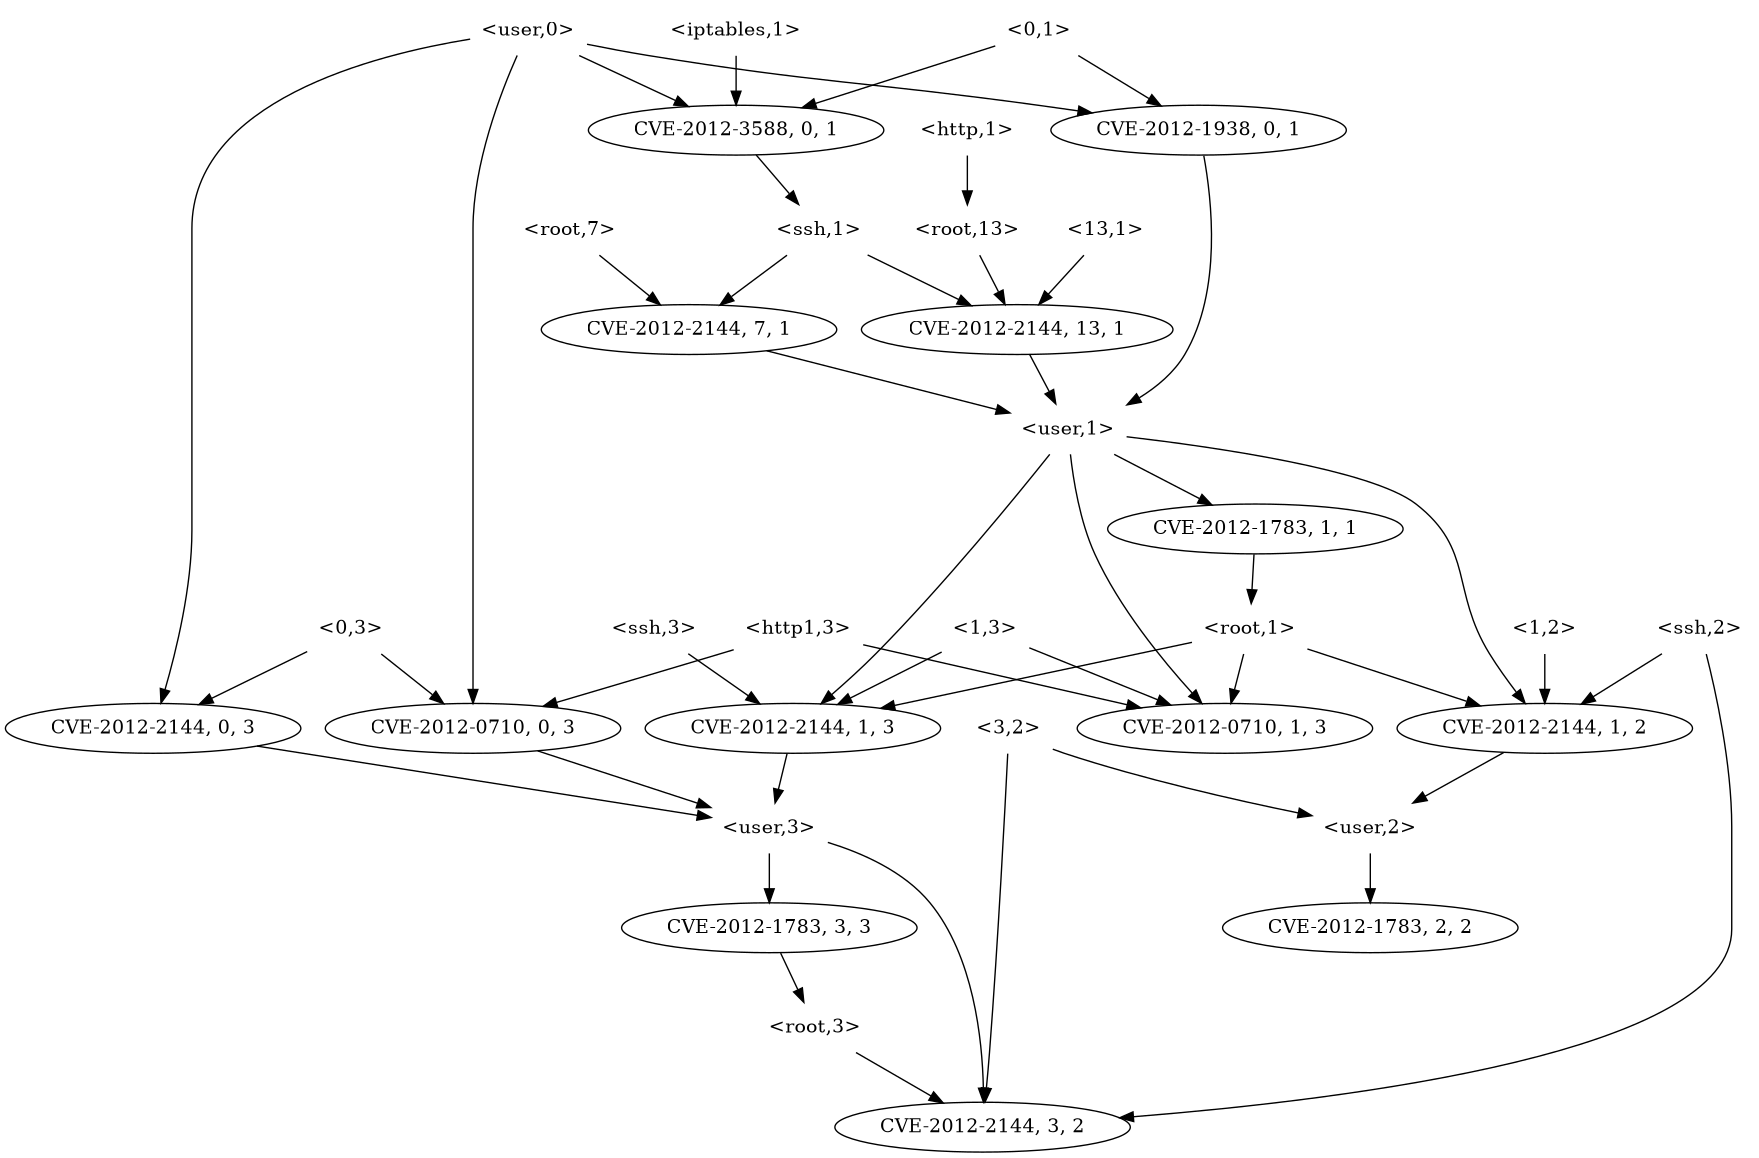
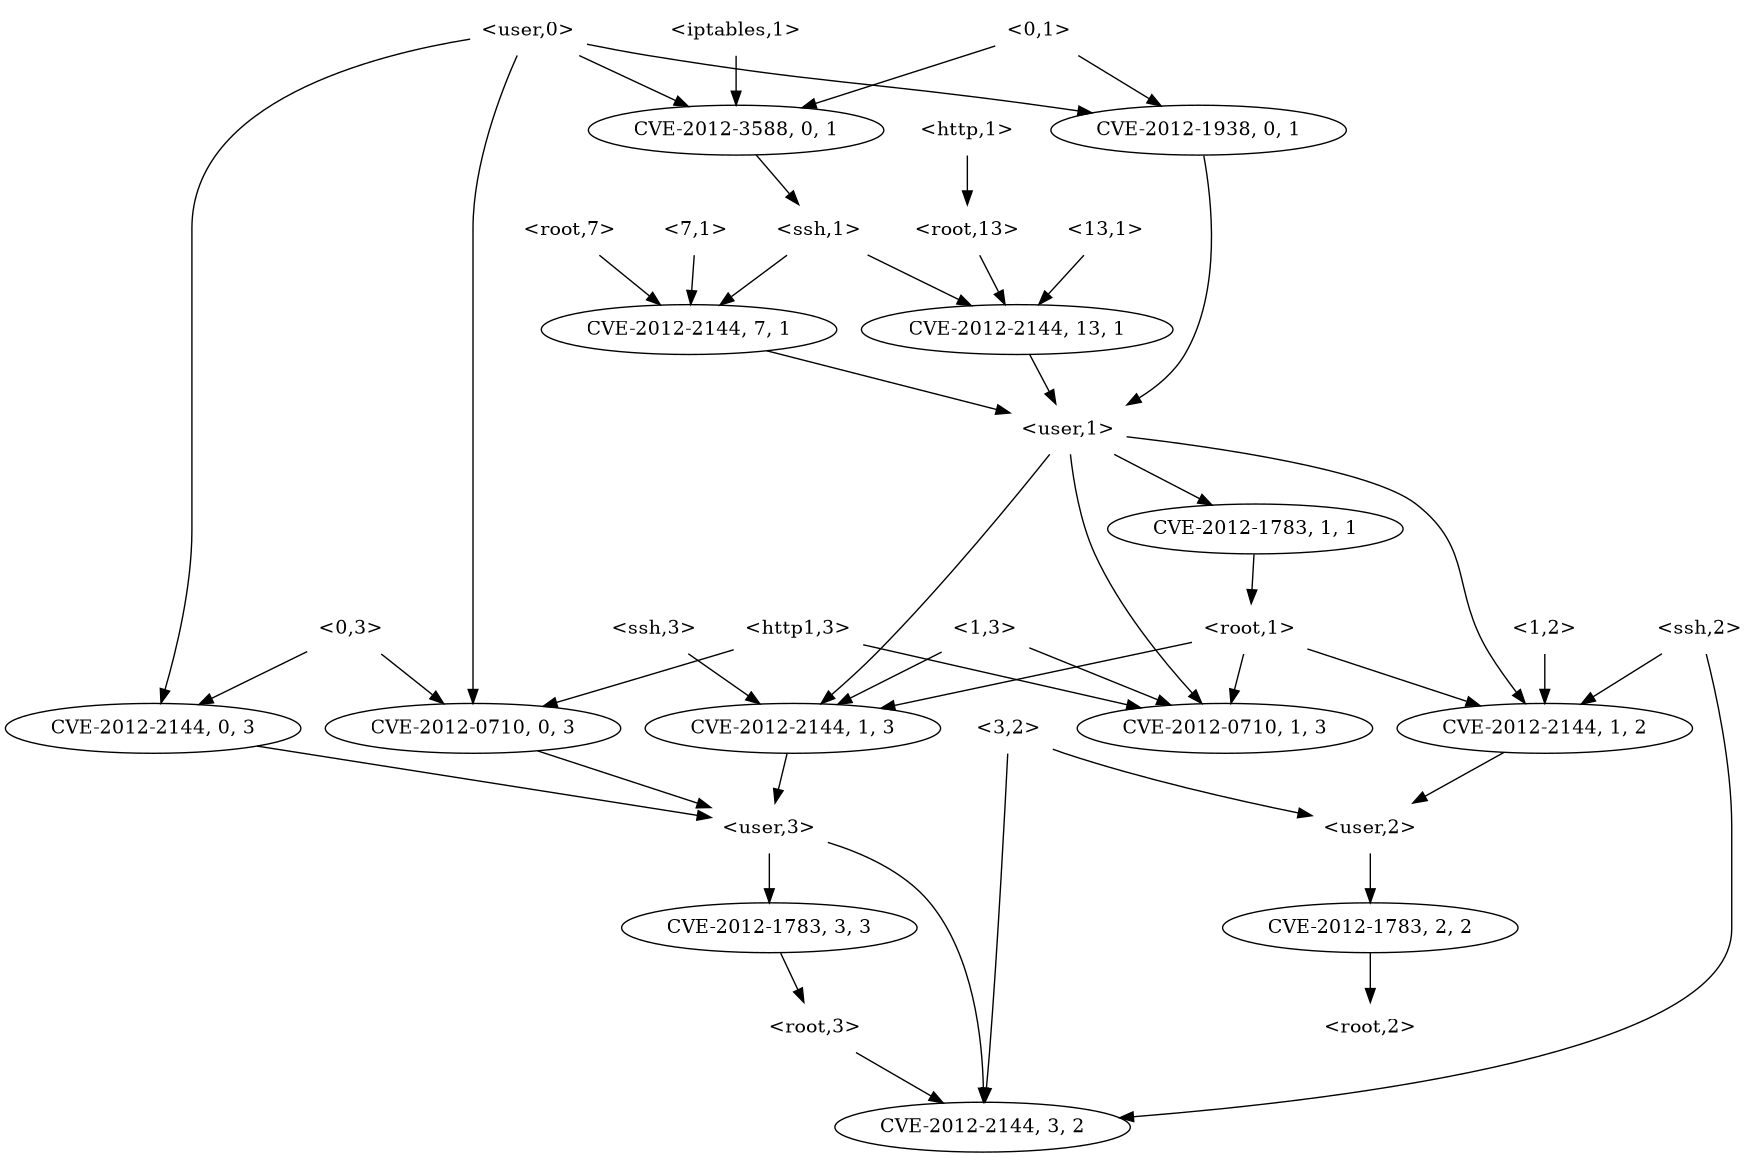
node "<7,1>": added
node "<root,2>": added
